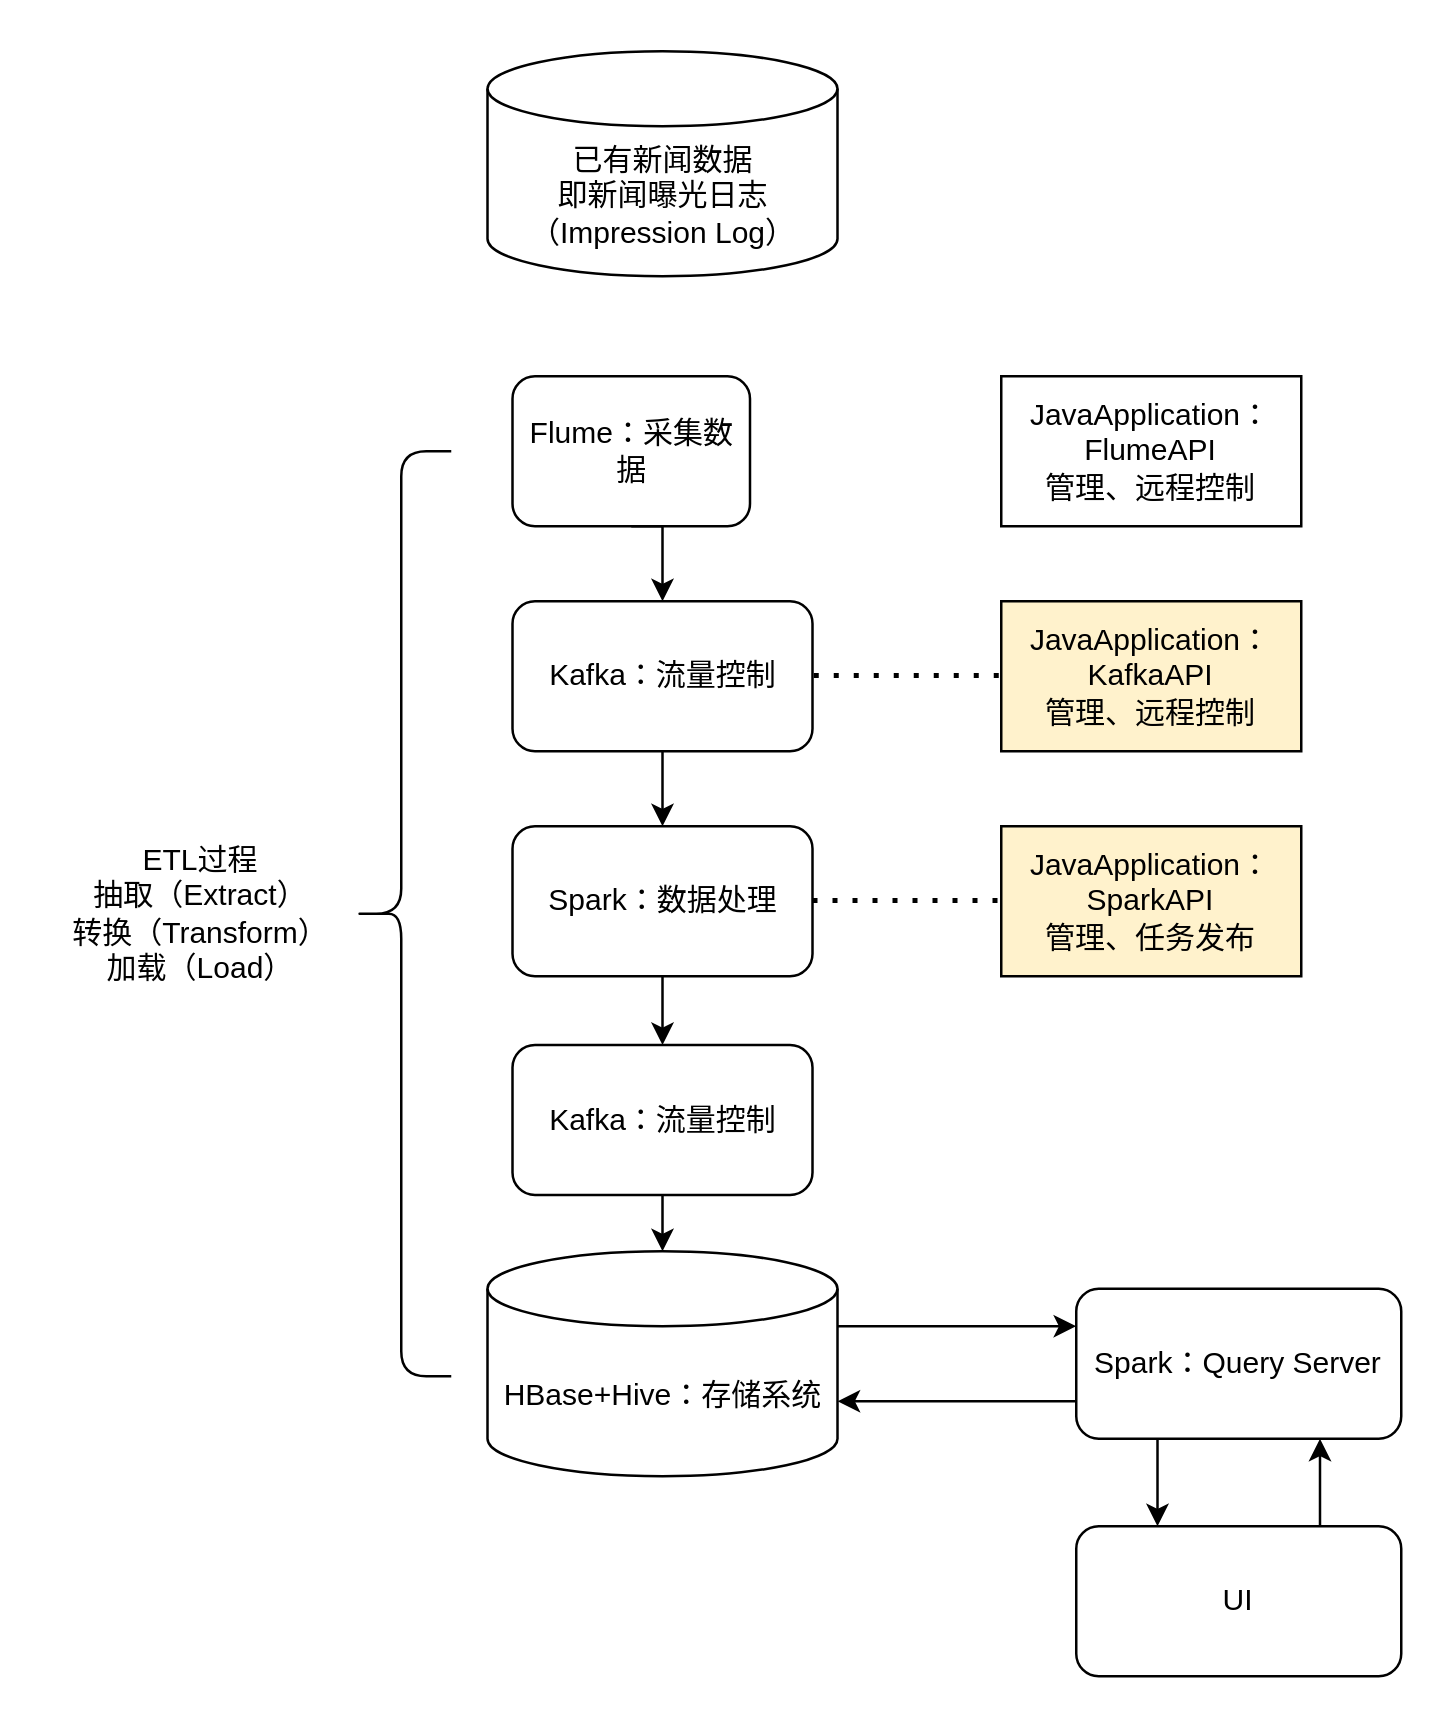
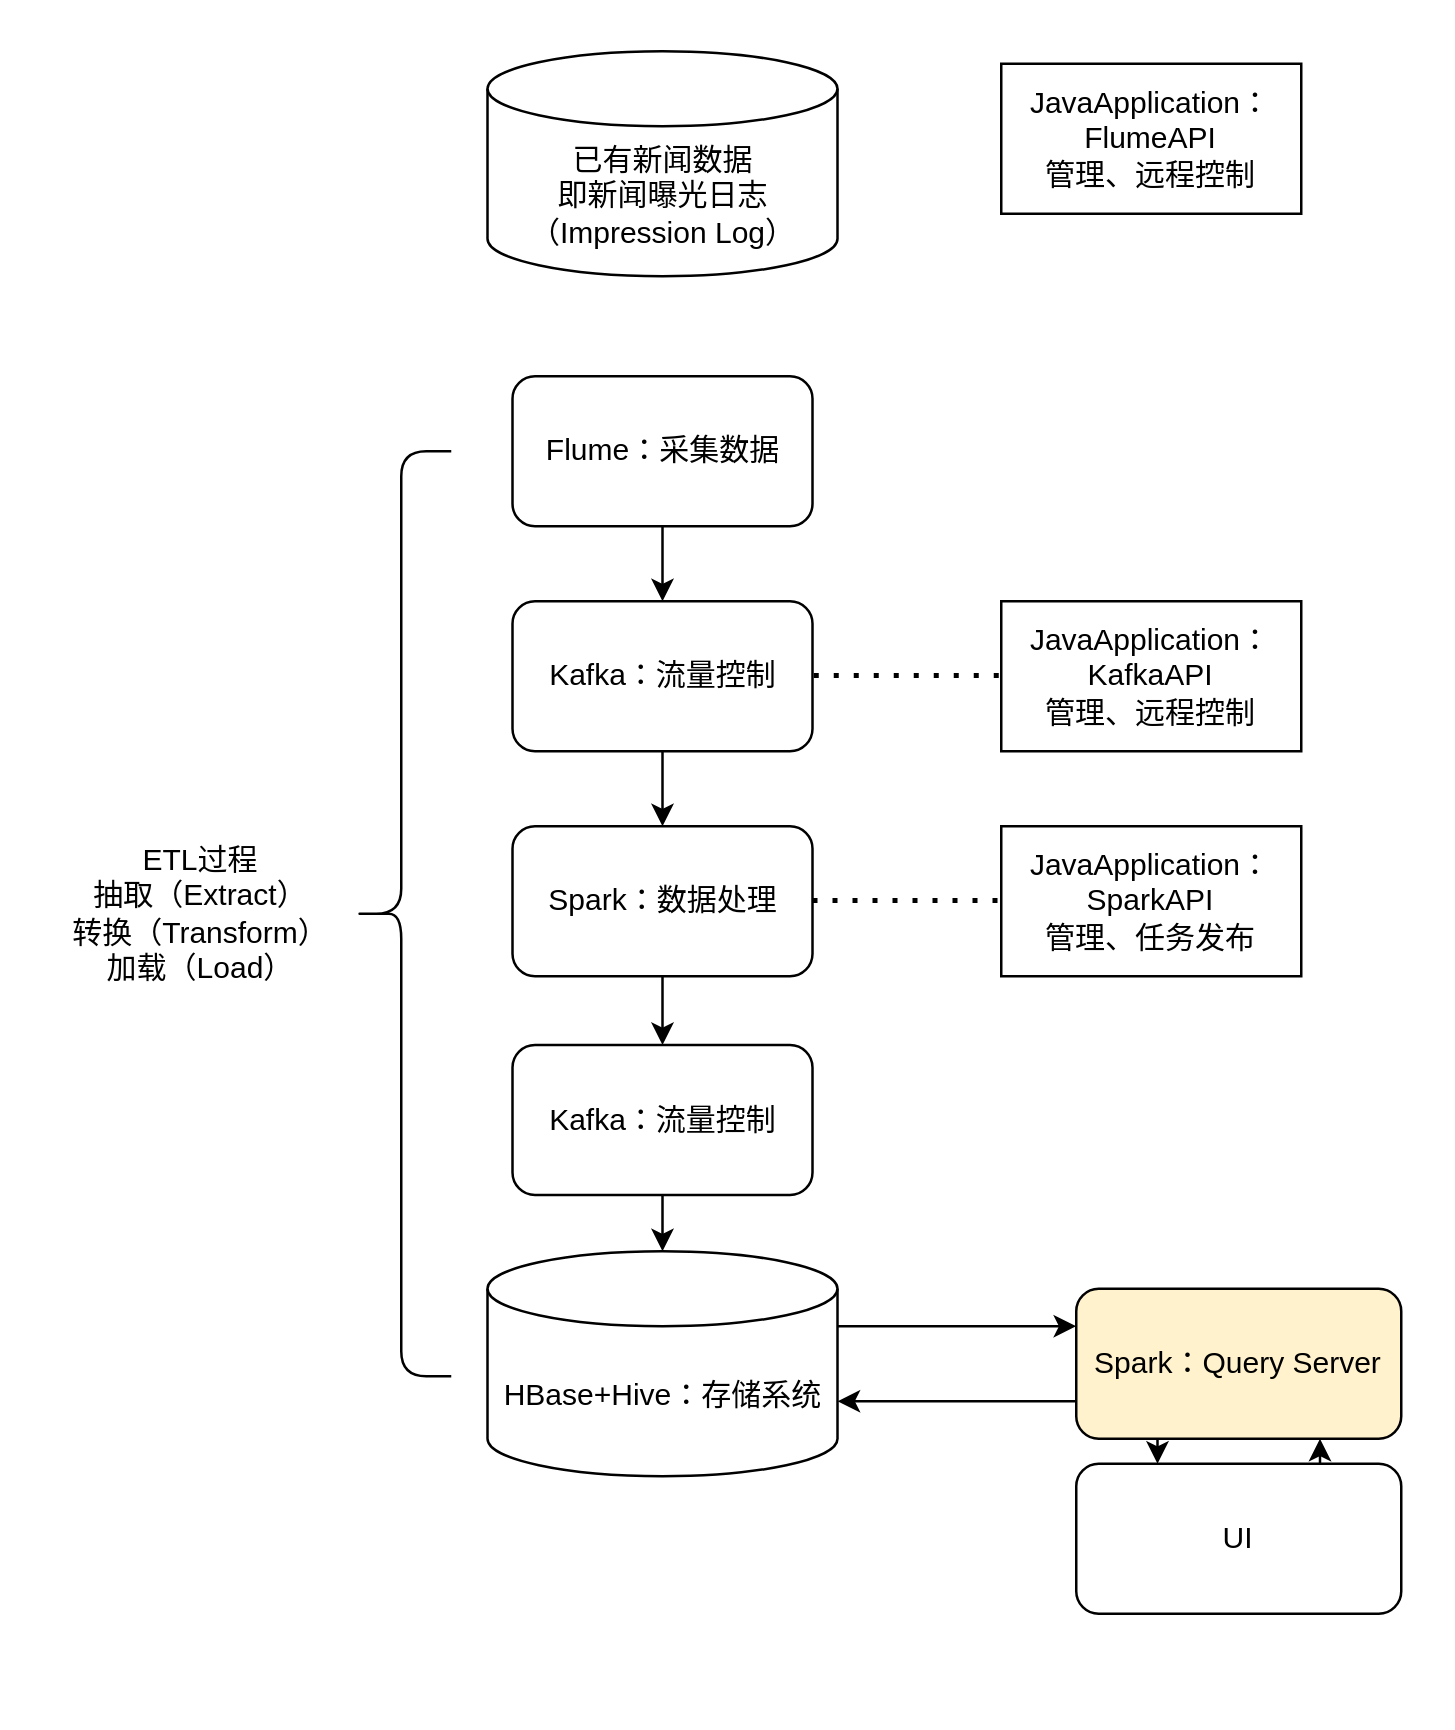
node "Flume：采集数据": size 238x150 -> 300x150
node "JavaApplication： FlumeAPI 管理、远程控制": moved (1151, 451) -> (1151, 139)
node "JavaApplication： KafkaAPI 管理、远程控制": fillcolor #fff2cc -> #ffffff
node "JavaApplication： SparkAPI 管理、任务发布": fillcolor #fff2cc -> #ffffff
node "Spark：Query Server": fillcolor #ffffff -> #fff2cc
node "UI": moved (1239, 1601) -> (1239, 1539)
